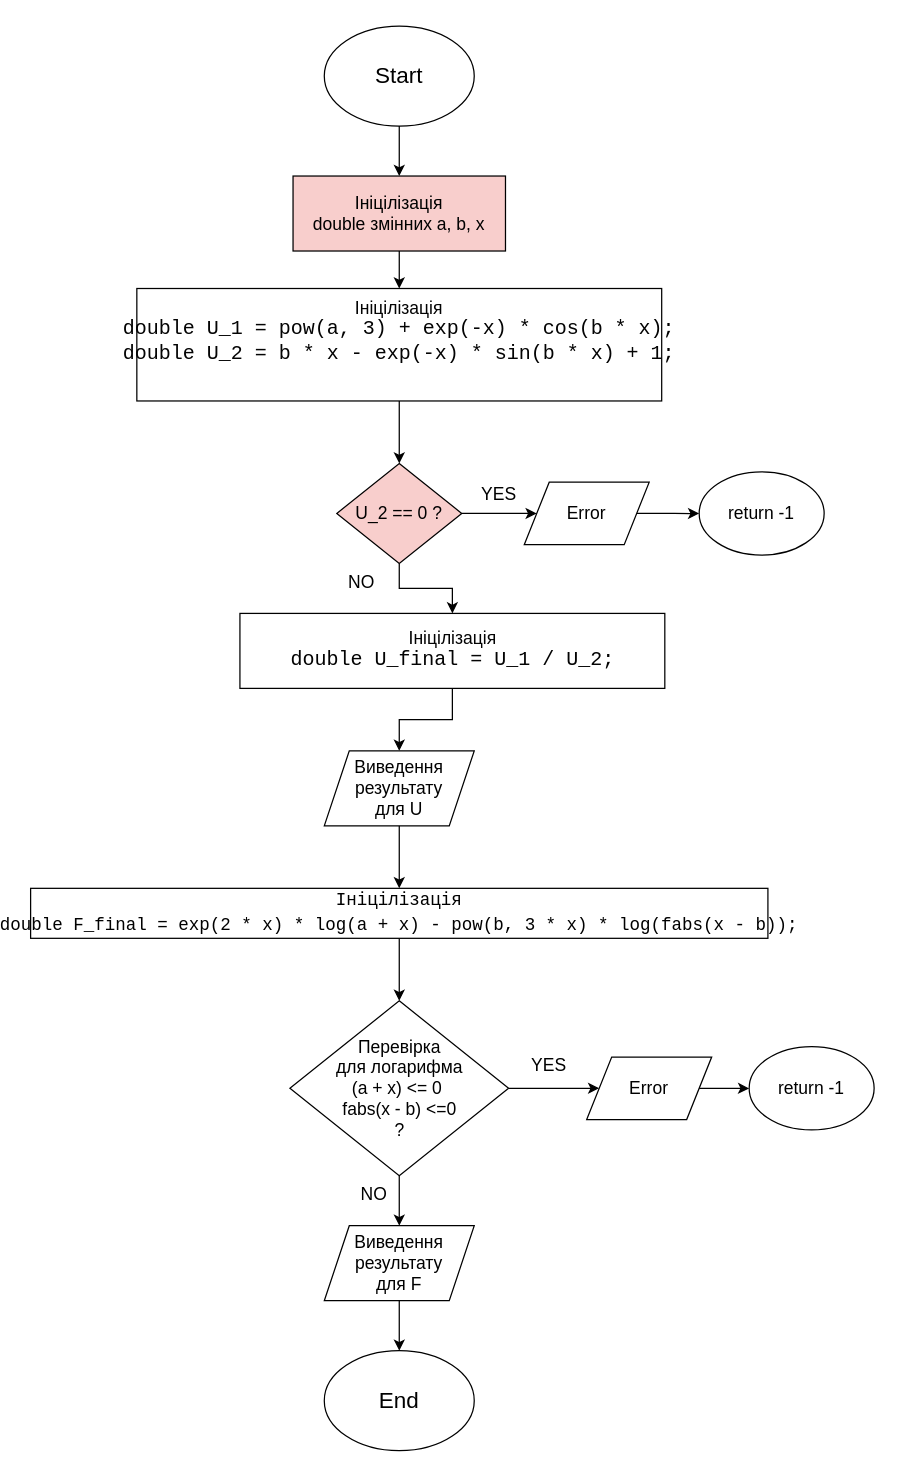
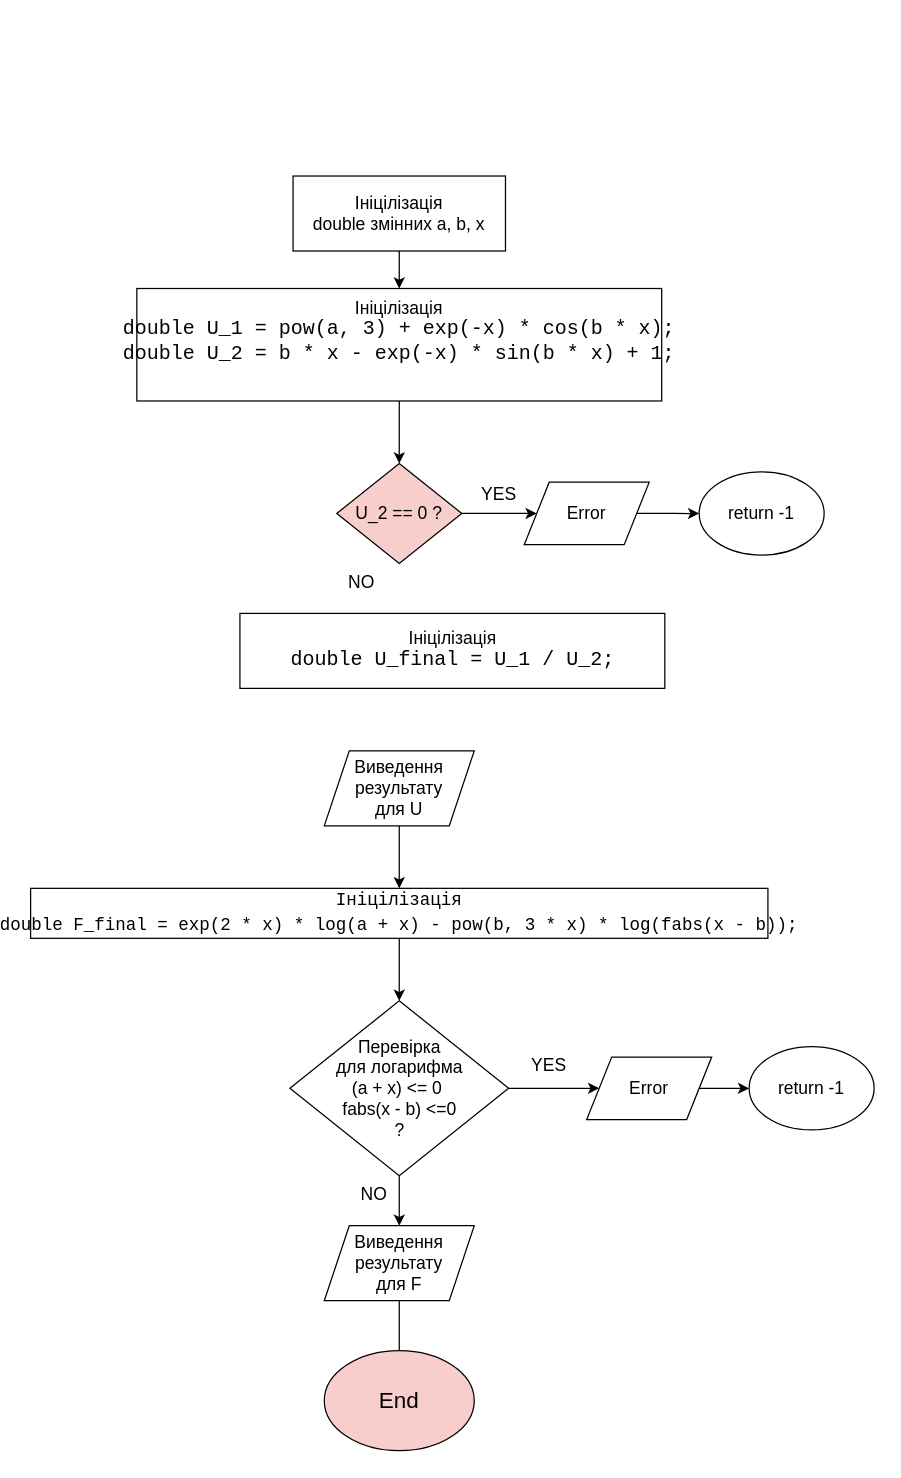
node "Start": removed
edge "Start" -> "Ініцілізація double змінних a, b, x": removed
node "Ініцілізація double змінних a, b, x": fillcolor #f8cecc -> #ffffff
edge "U_2 == 0 ?" -> "Ініцілізація double U_final = U_1 / U_2;": removed
edge "Ініцілізація double U_final = U_1 / U_2;" -> "Виведення результату для U": removed
edge "Виведення результату для F" -> "End": arrowhead classic -> none
node "End": fillcolor #ffffff -> #f8cecc
